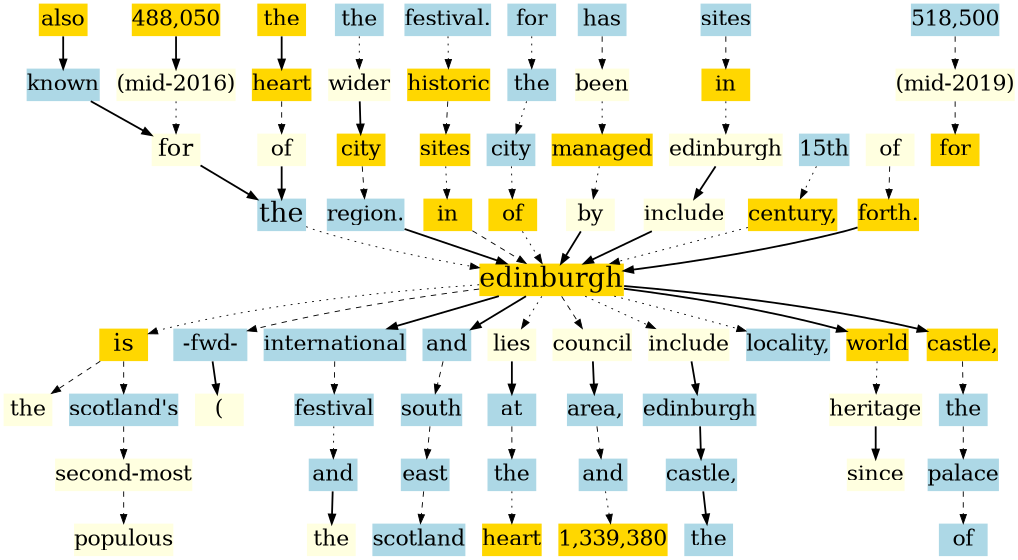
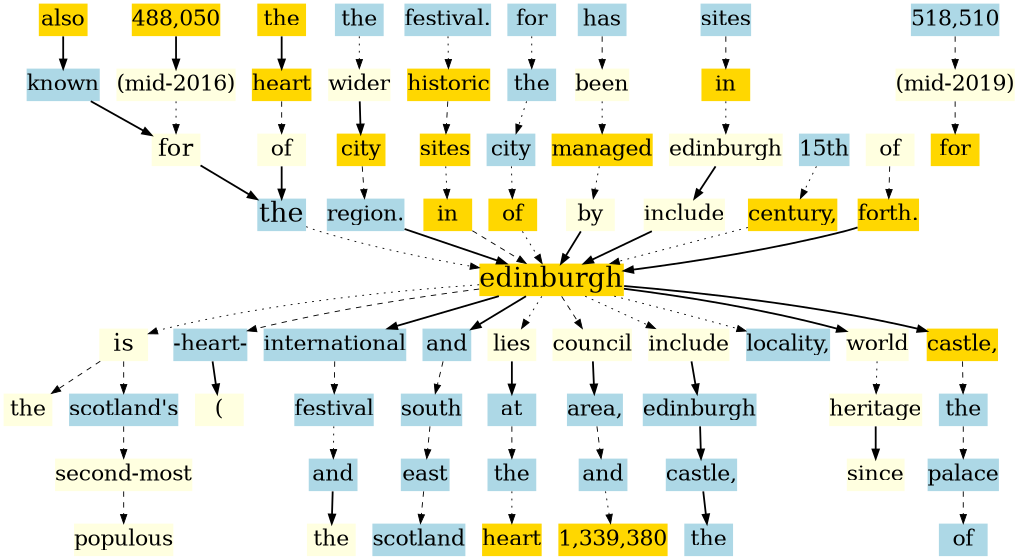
node "518,500": label "518,500" -> "518,510"
node "is": fillcolor gold -> lightyellow
node "-fwd-": label "-fwd-" -> "-heart-"
node "world": fillcolor gold -> lightyellow
